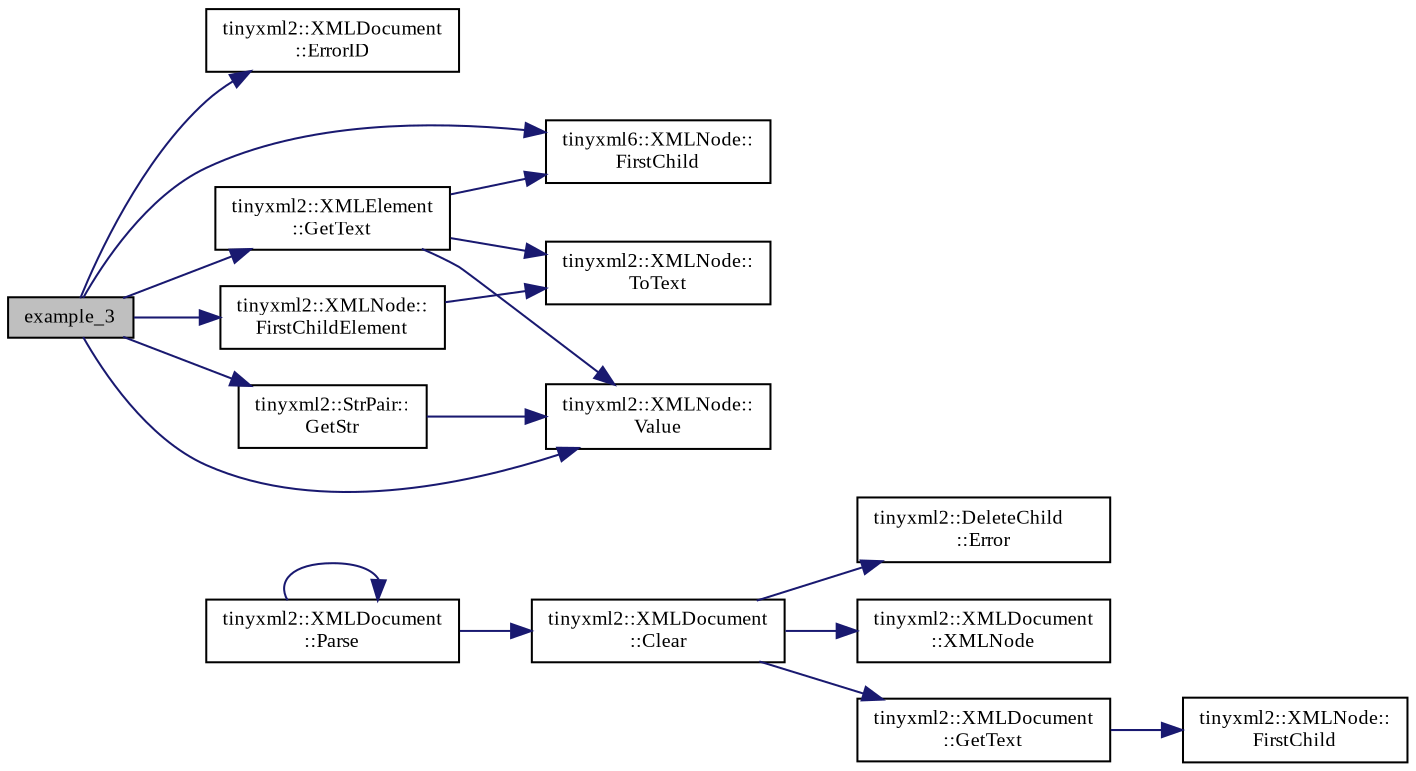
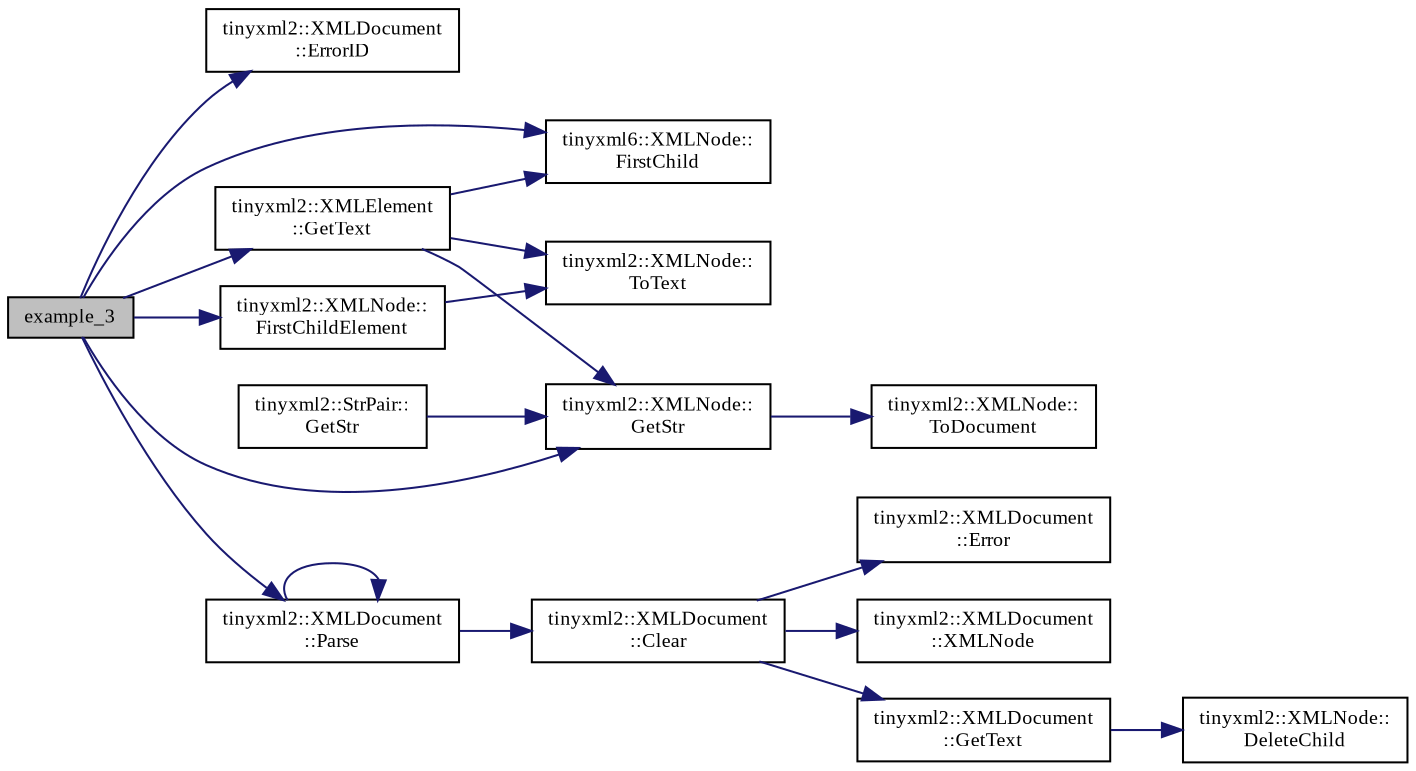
edge "example_3" -> "tinyxml2::StrPair:: GetStr": now "example_3" -> "tinyxml2::XMLDocument ::Parse"
node "tinyxml2::XMLNode:: Value": label "tinyxml2::XMLNode:: Value" -> "tinyxml2::XMLNode:: GetStr"
node "tinyxml2::XMLNode:: ToDocument": added
node "tinyxml2::DeleteChild ::Error": label "tinyxml2::DeleteChild ::Error" -> "tinyxml2::XMLDocument ::Error"
node "tinyxml2::XMLNode:: FirstChild": label "tinyxml2::XMLNode:: FirstChild" -> "tinyxml2::XMLNode:: DeleteChild"
